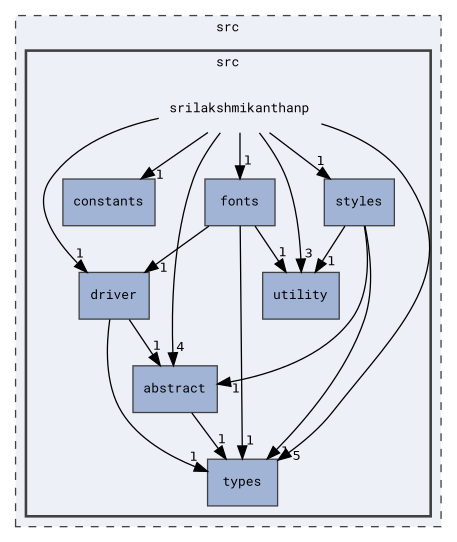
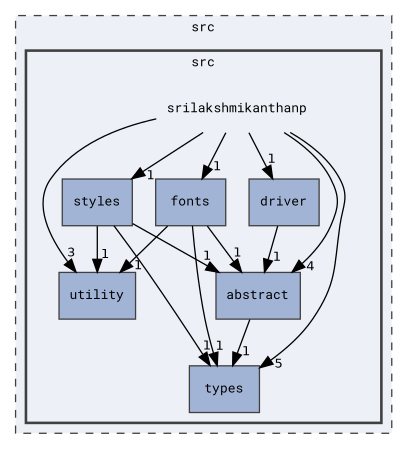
node "constants": removed
edge "fonts" -> "driver": now "fonts" -> "abstract"
edge "driver" -> "types": removed
